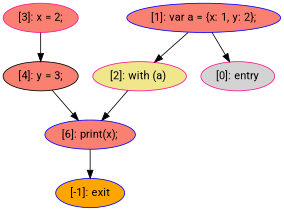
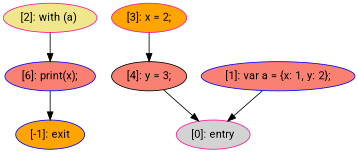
node "[3]: x = 2;": fillcolor salmon -> orange
edge "[1]: var a = {x: 1, y: 2};" -> "[2]: with (a)": removed
edge "[4]: y = 3;" -> "[6]: print(x);": now "[4]: y = 3;" -> "[0]: entry"
